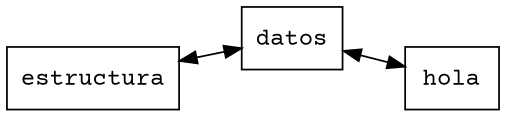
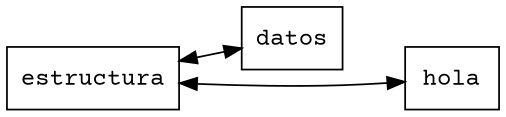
edge "datos" -- "hola": now "estructura" -- "hola"
